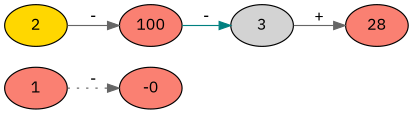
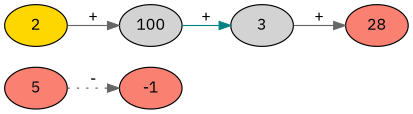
edge "2" -> "100": label "-" -> "+"
edge "100" -> "3": label "-" -> "+"
node "100": fillcolor salmon -> lightgrey
node "1": label "1" -> "5"
node "-0": label "-0" -> "-1"
